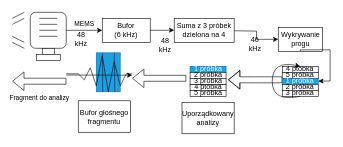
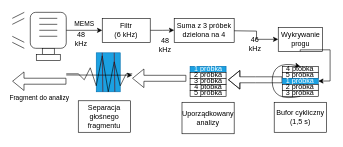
node "Bufor (6 kHz)": label "Bufor (6 kHz)" -> "Filtr (6 kHz)"
node "Bufor głośnego fragmentu": label "Bufor głośnego fragmentu" -> "Separacja głośnego fragmentu"
node "Bufor cykliczny (1,5 s)": added
